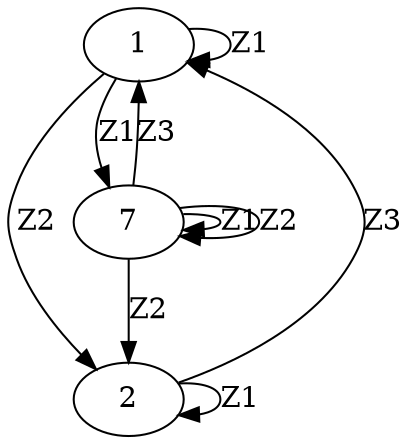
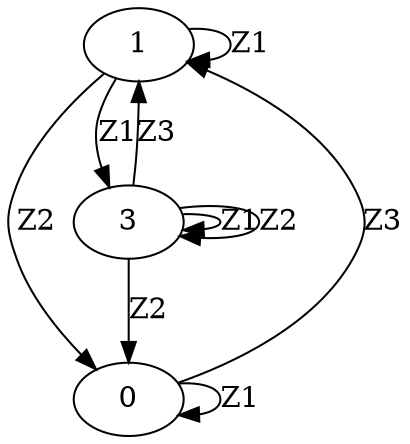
node "7": label "7" -> "3"
node "2": label "2" -> "0"
